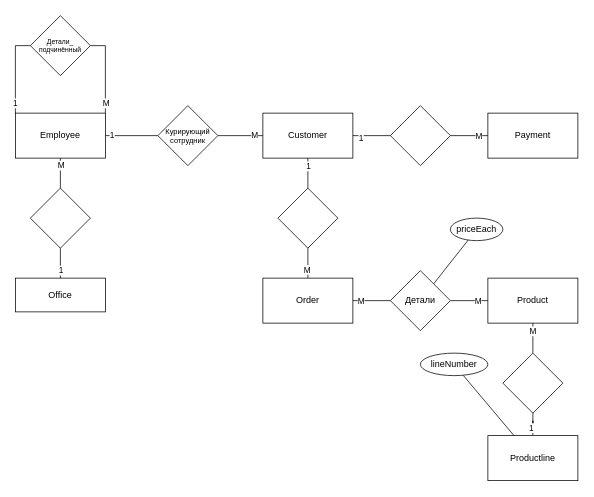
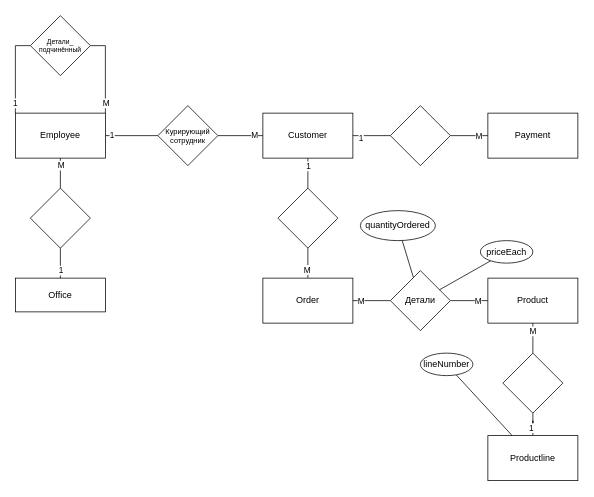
node "quantityOrdered": added
node "priceEach": moved (477, 229) -> (507, 252)
edge "quantityOrdered" -- "Детали": added
node "lineNumber": size 68x23 -> 53x23
